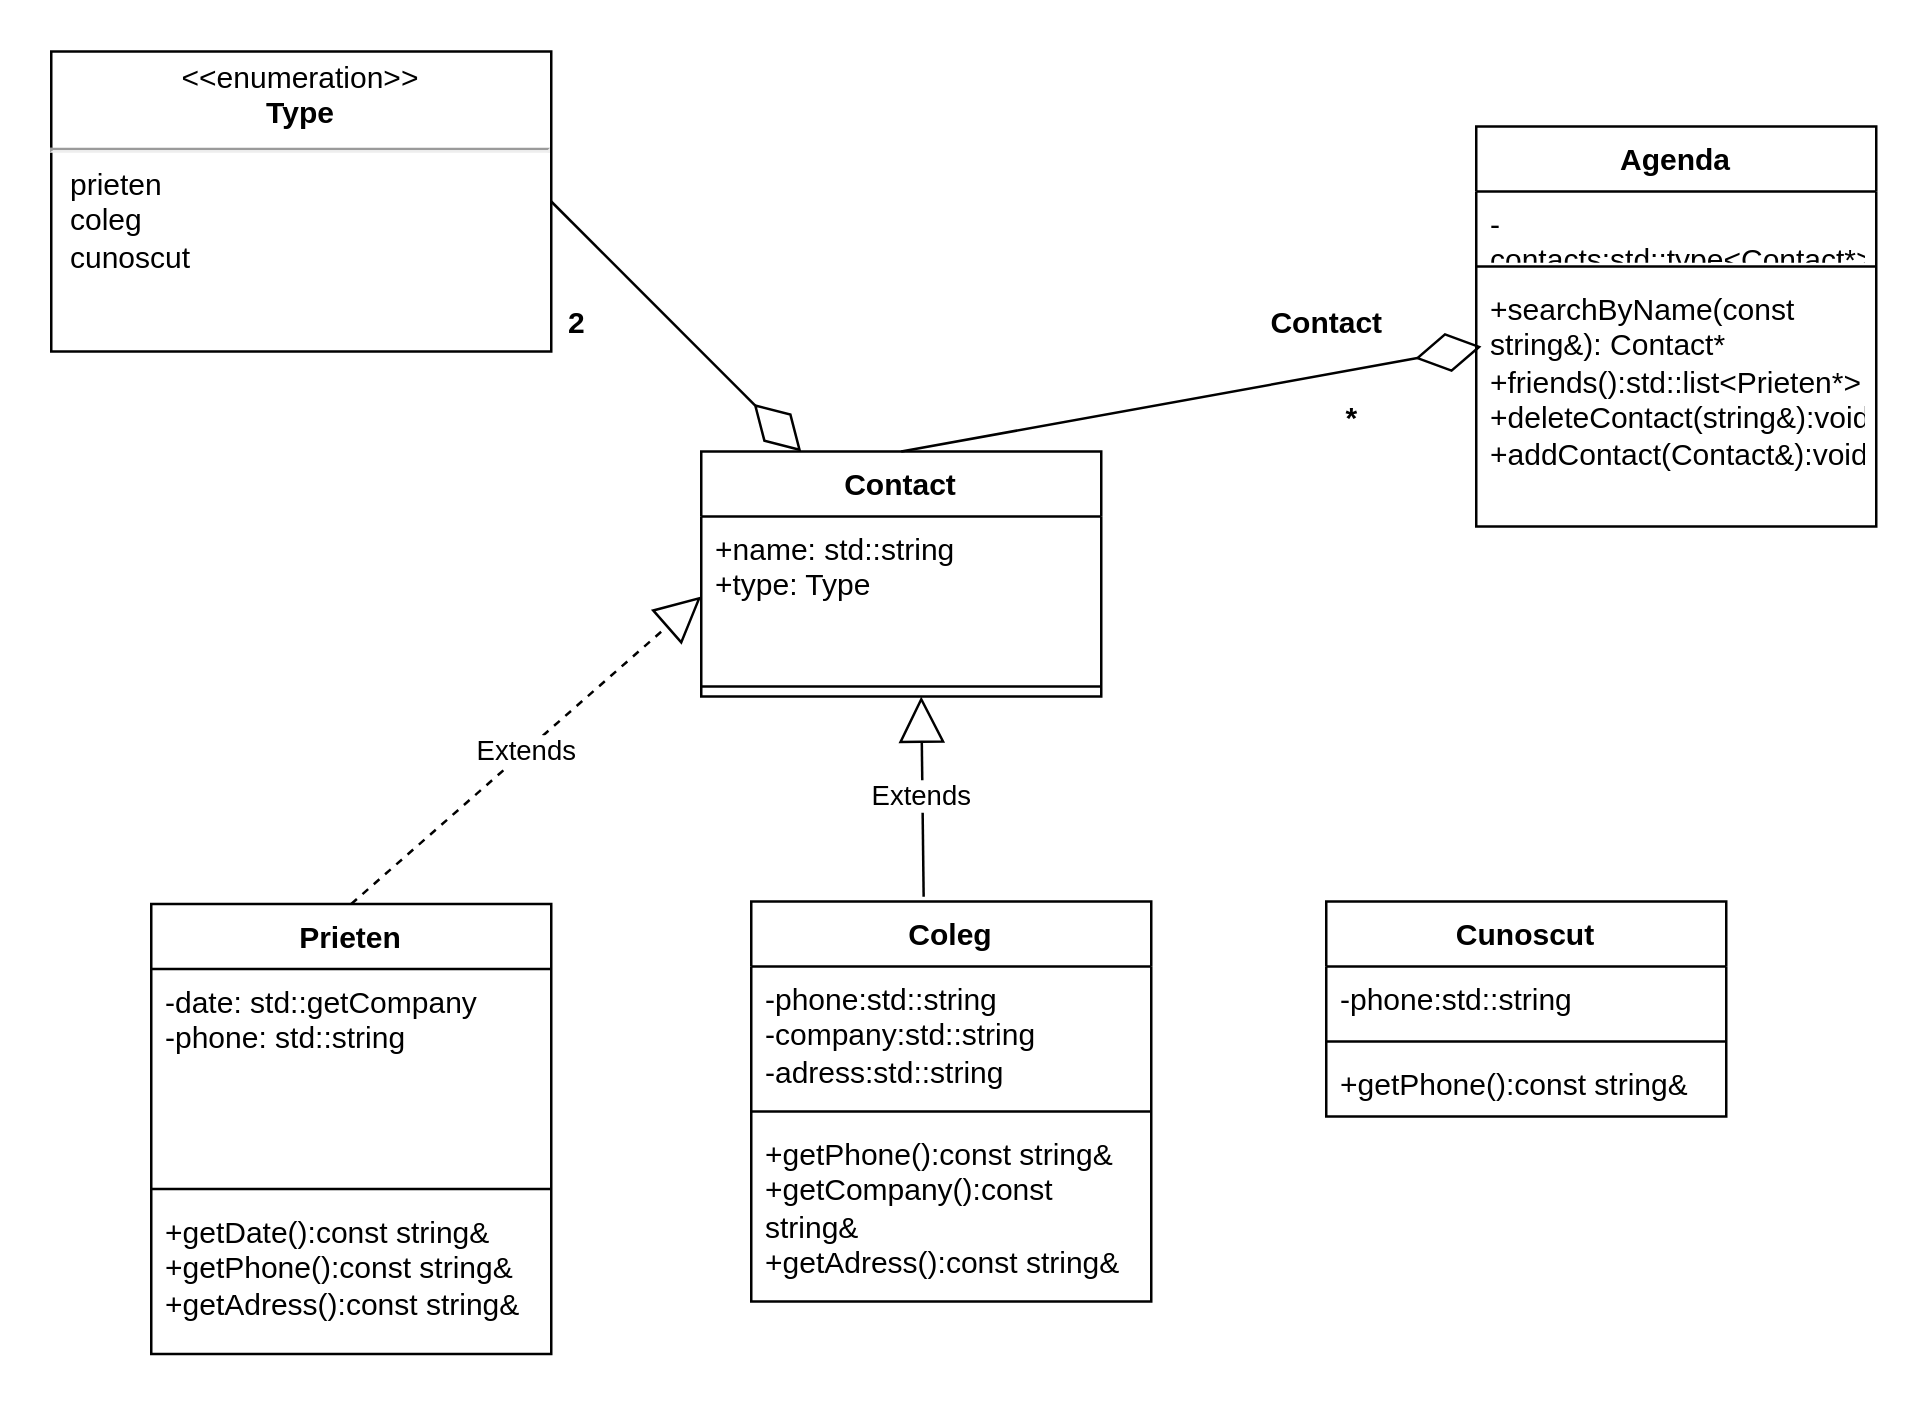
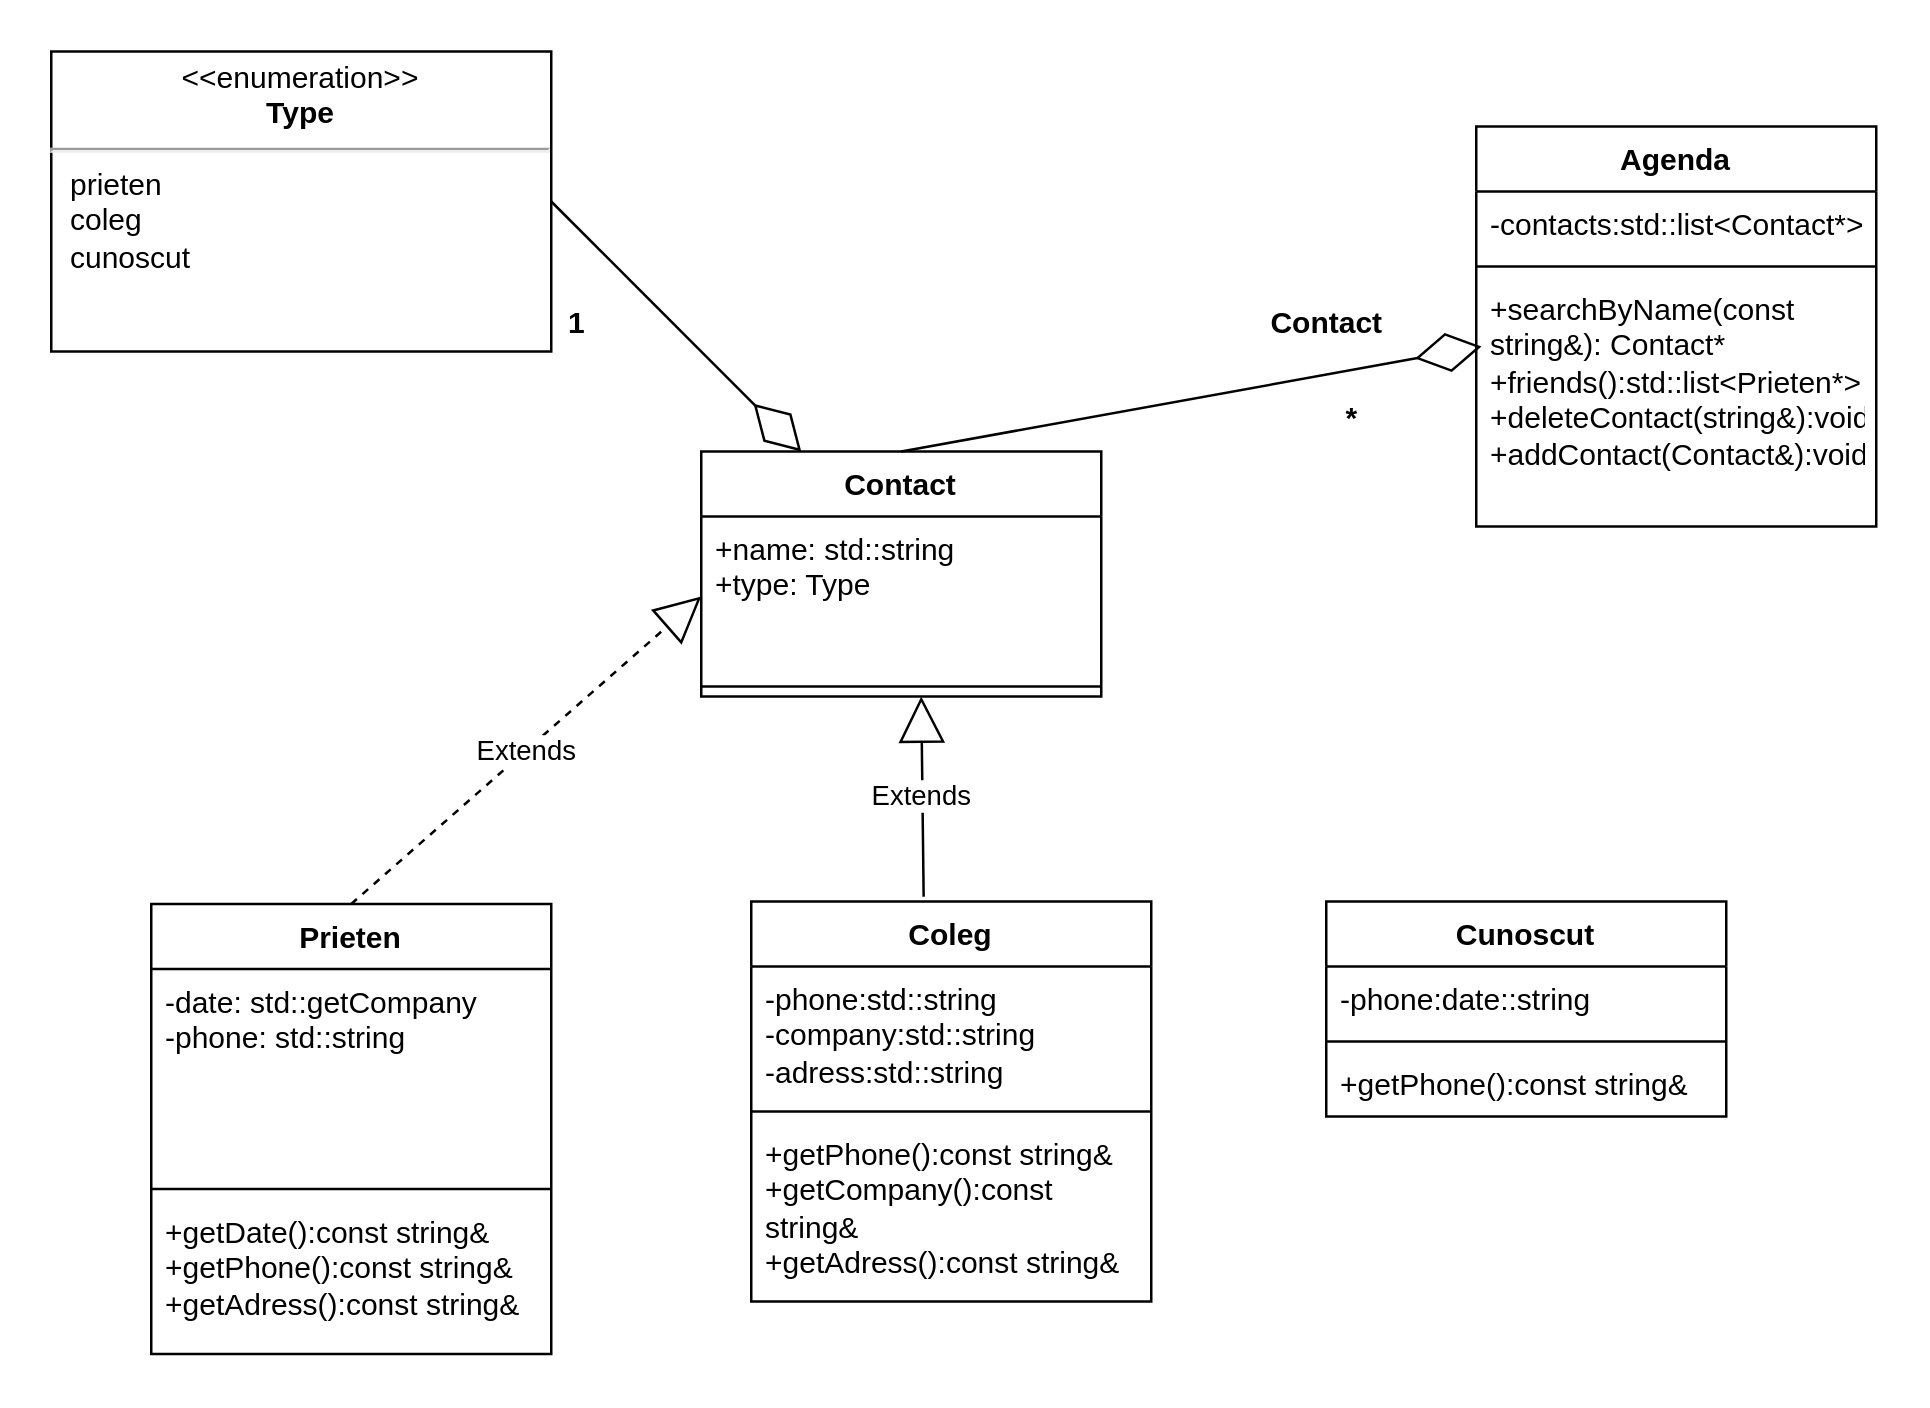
node "-contacts:std::type<Contact*>": label "-contacts:std::type<Contact*>" -> "-contacts:std::list<Contact*>"
node "2": label "2" -> "1"
node "-phone:std::string": label "-phone:std::string" -> "-phone:date::string"
